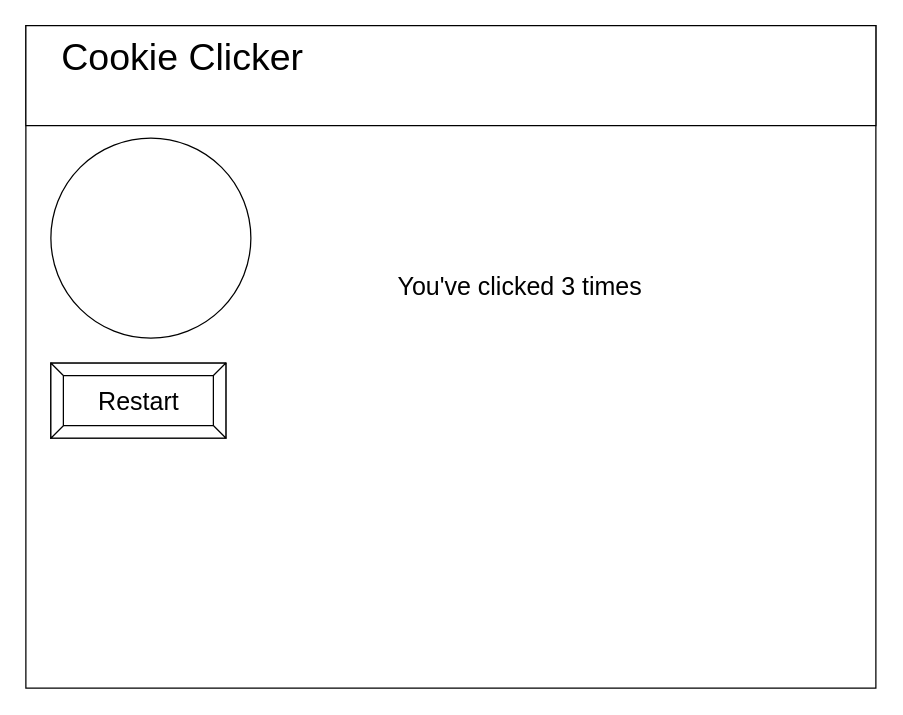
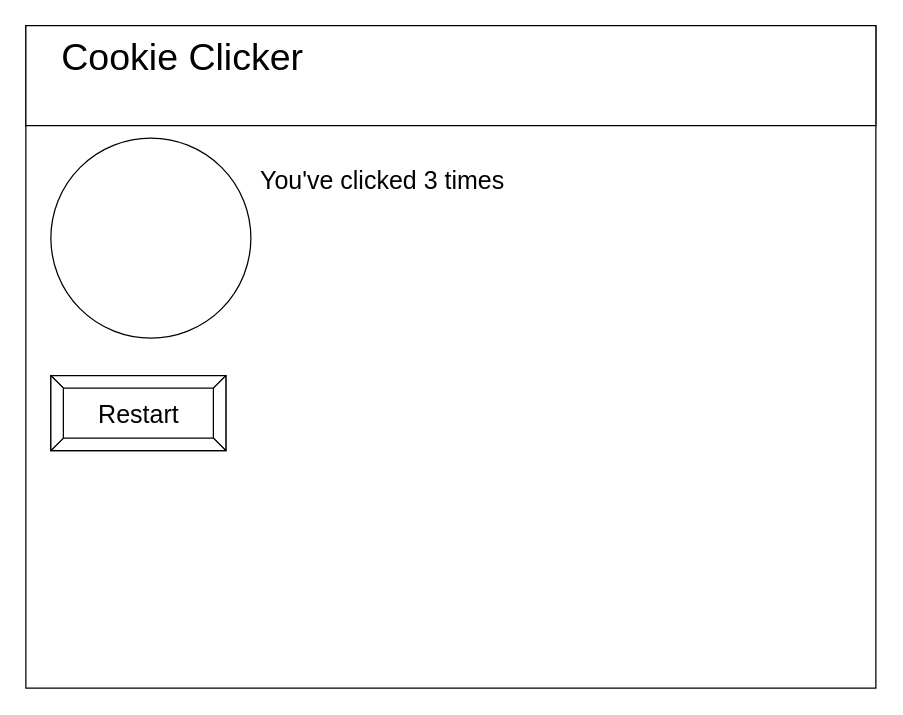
node "You've clicked 3 times": moved (519, 282) -> (382, 176)
node "Restart": moved (138, 401) -> (138, 413)
